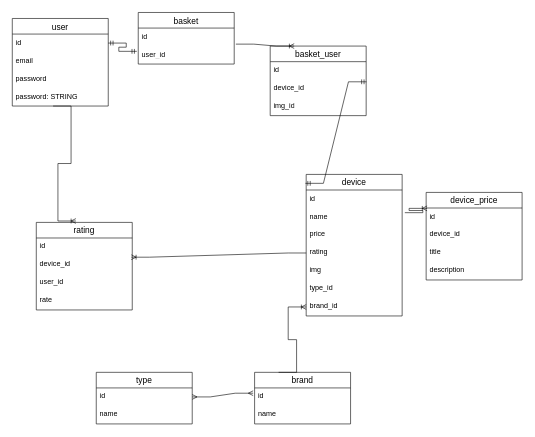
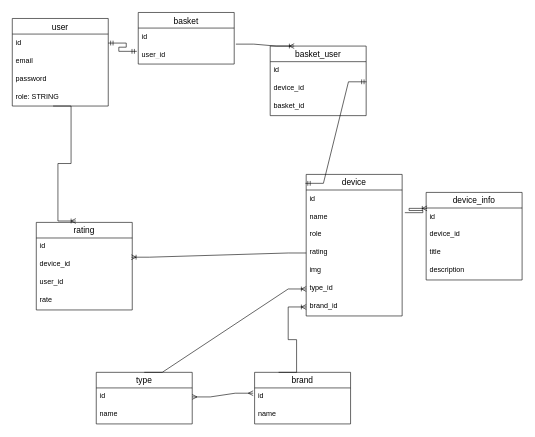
node "password: STRING": label "password: STRING" -> "role: STRING"
node "img_id": label "img_id" -> "basket_id"
node "device_price": label "device_price" -> "device_info"
node "price": label "price" -> "role"
edge "type" -> "type_id": added
